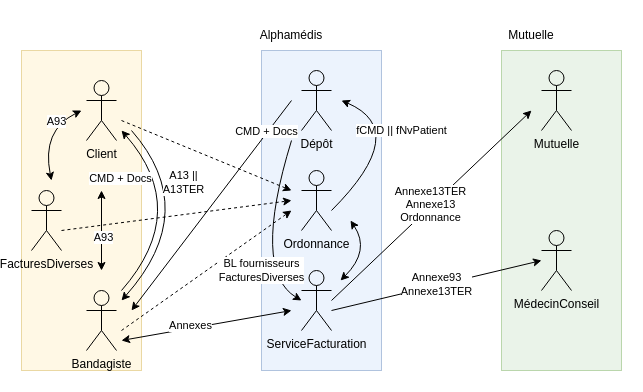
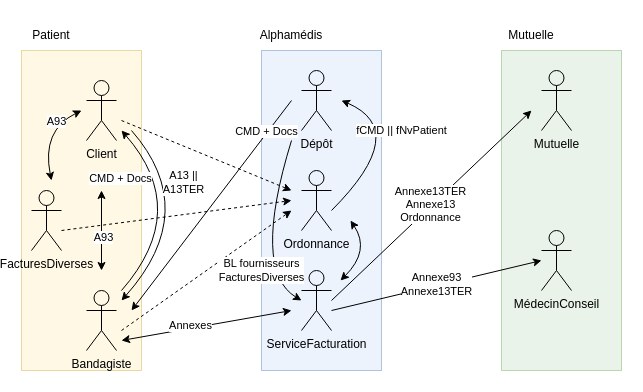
node "Patient": added
